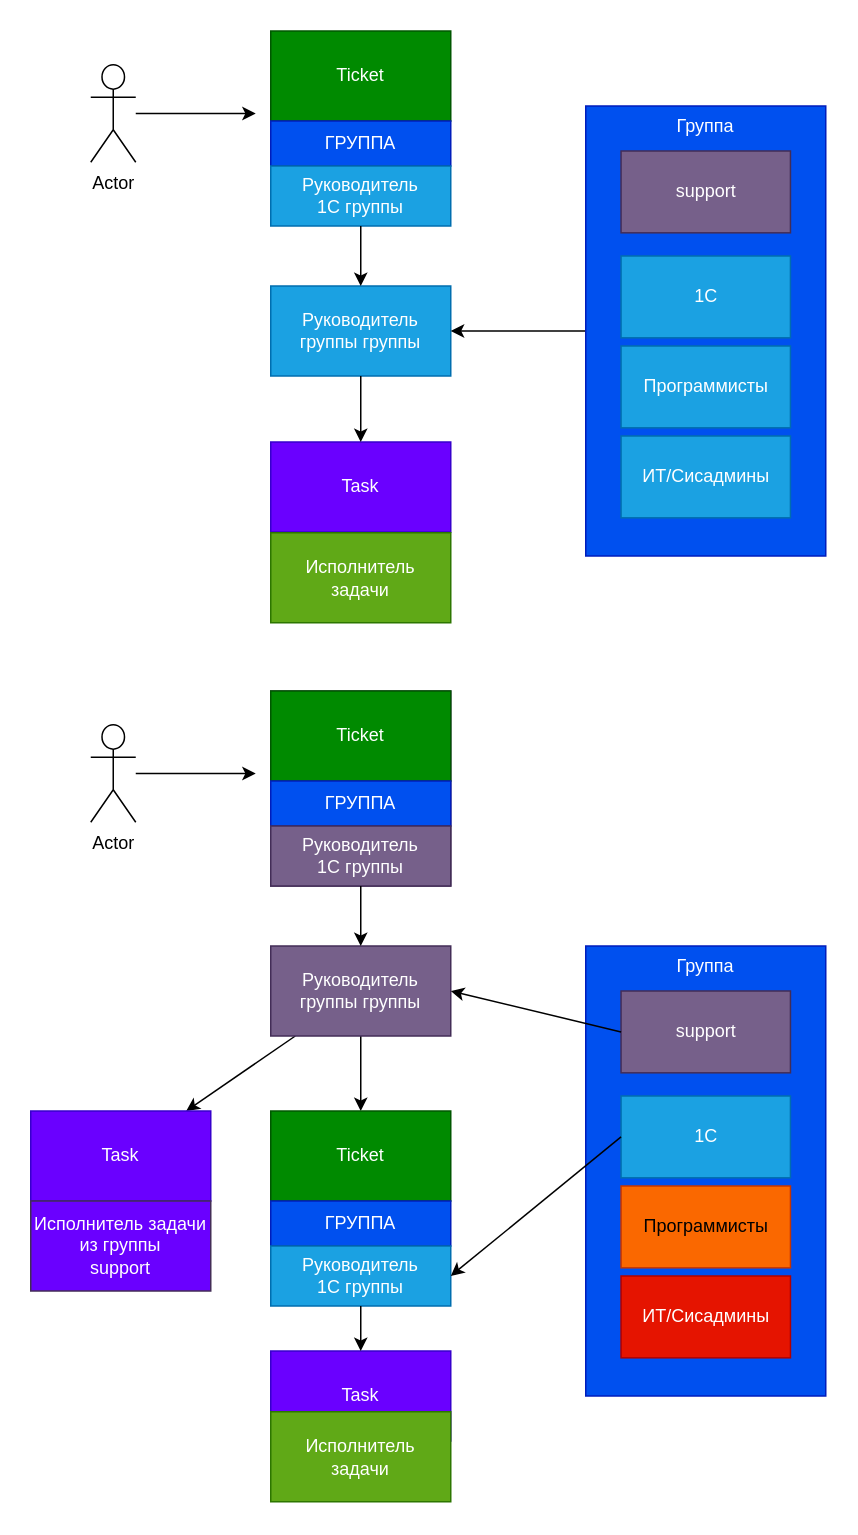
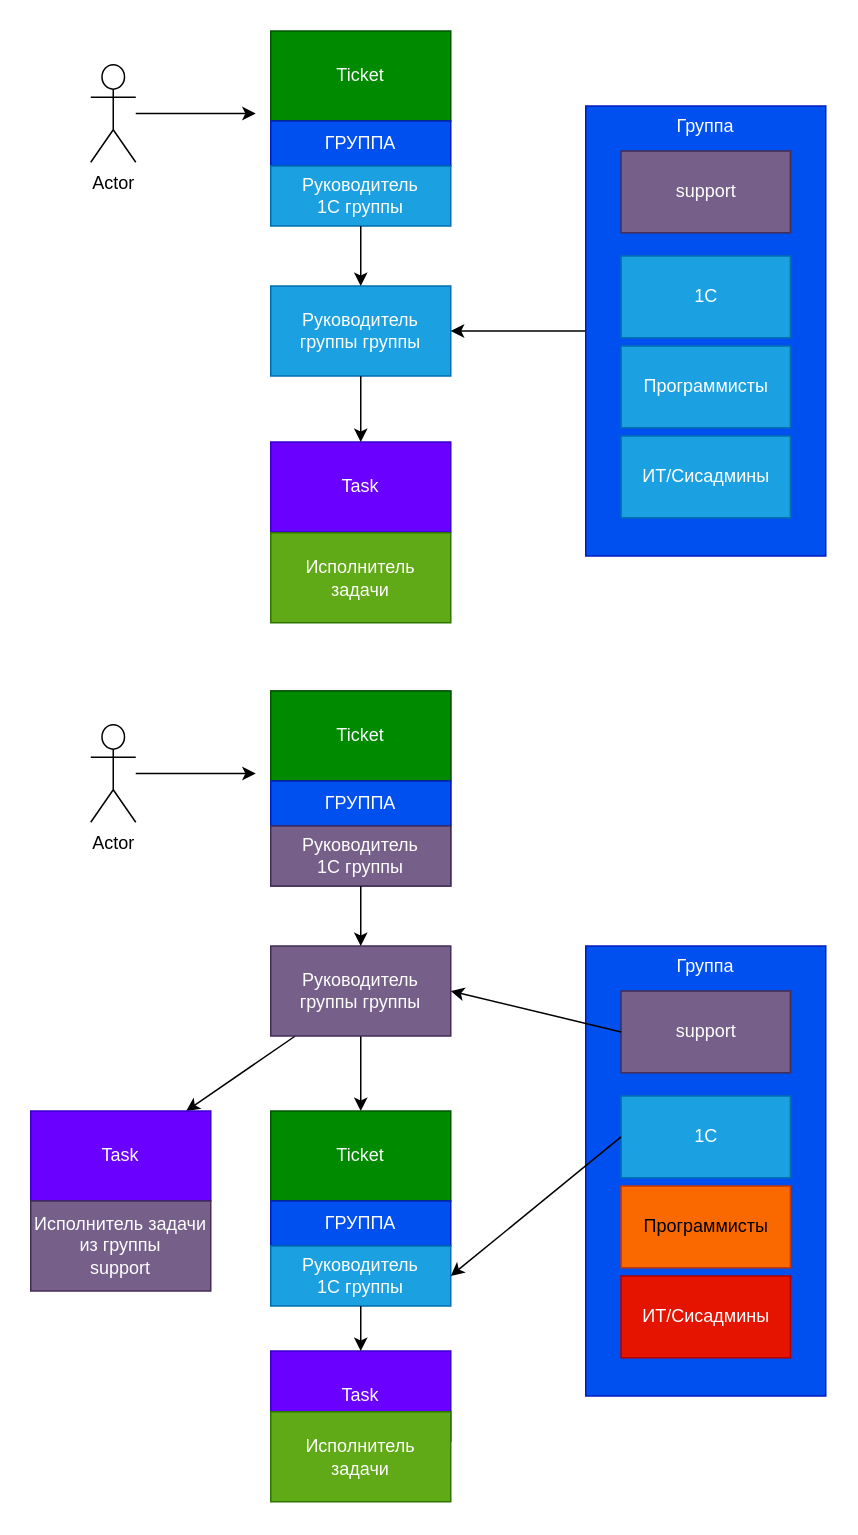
node "Исполнитель задачи из группы support": fillcolor #6a00ff -> #76608a
